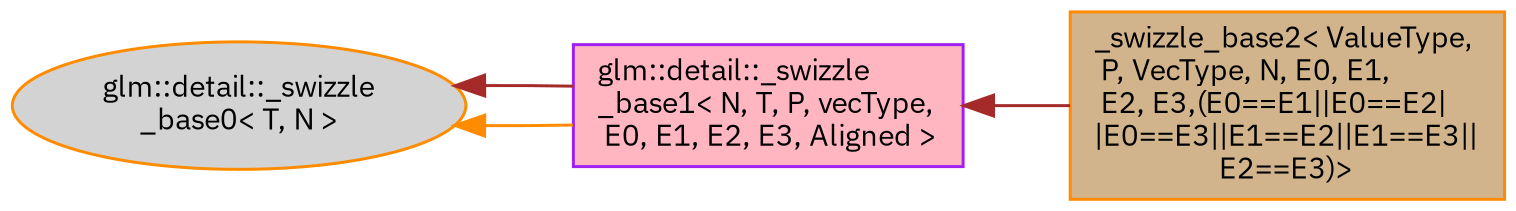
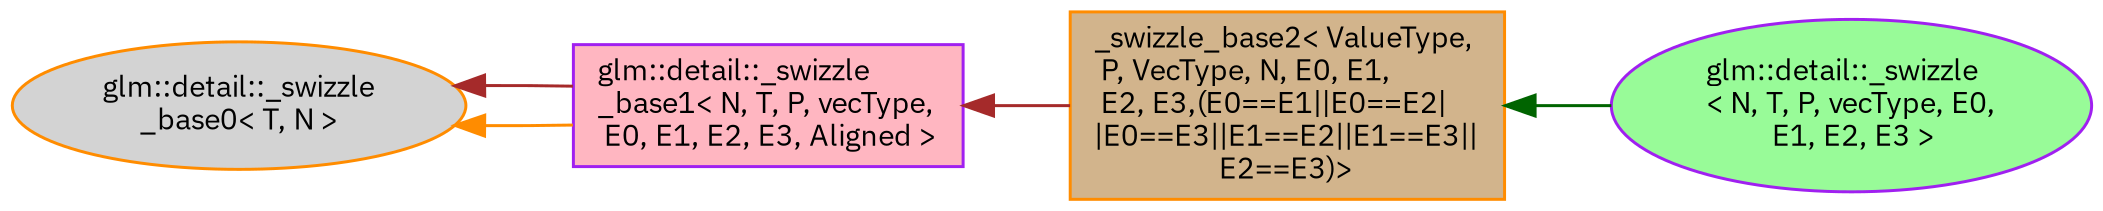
node "glm::detail::_swizzle < N, T, P, vecType, E0, E1, E2, E3 >": added
